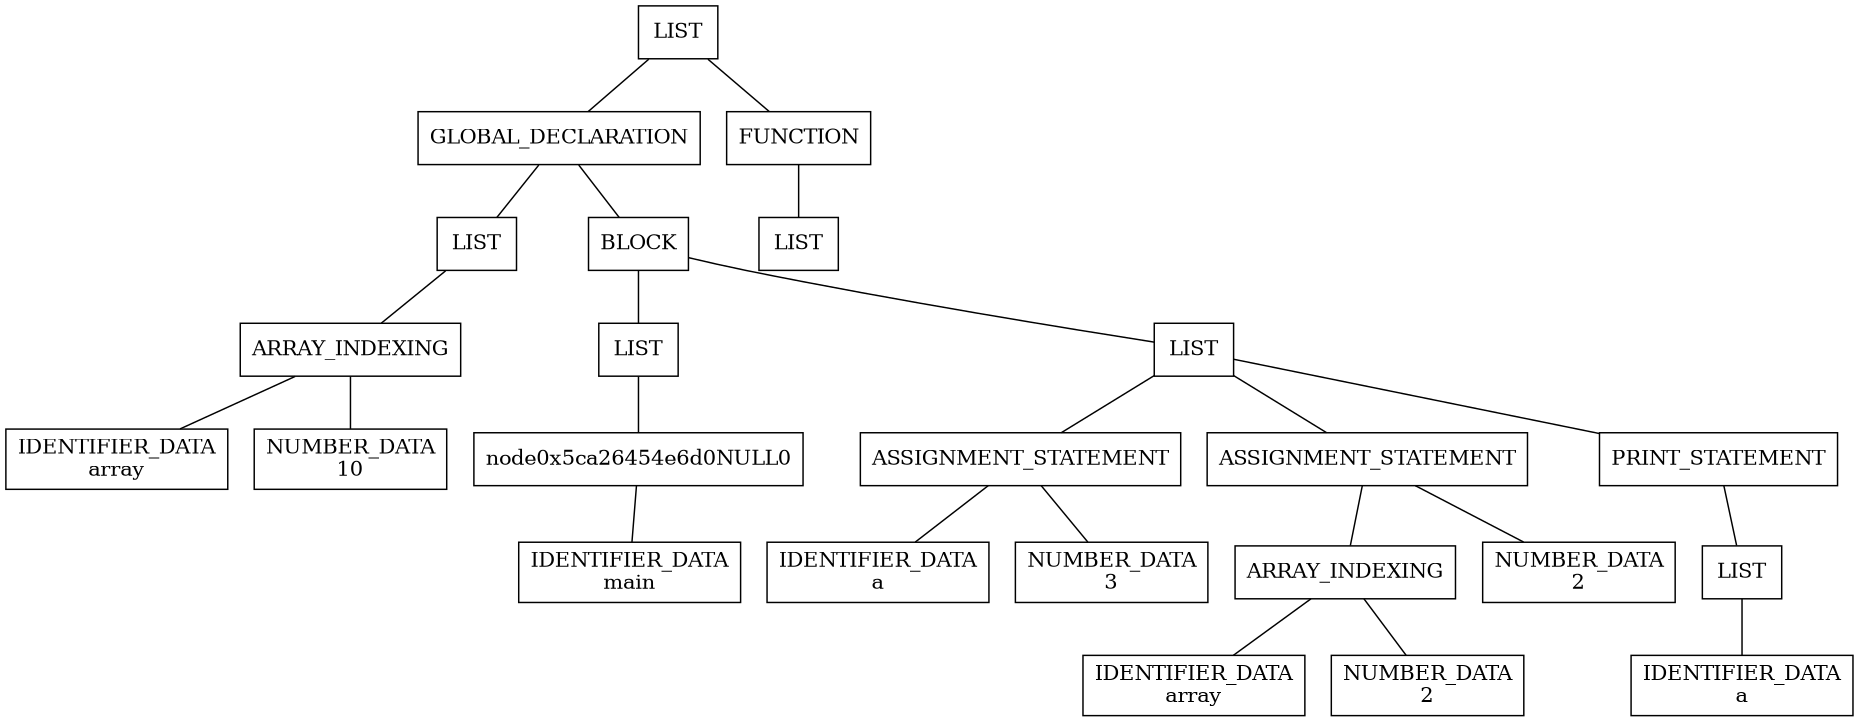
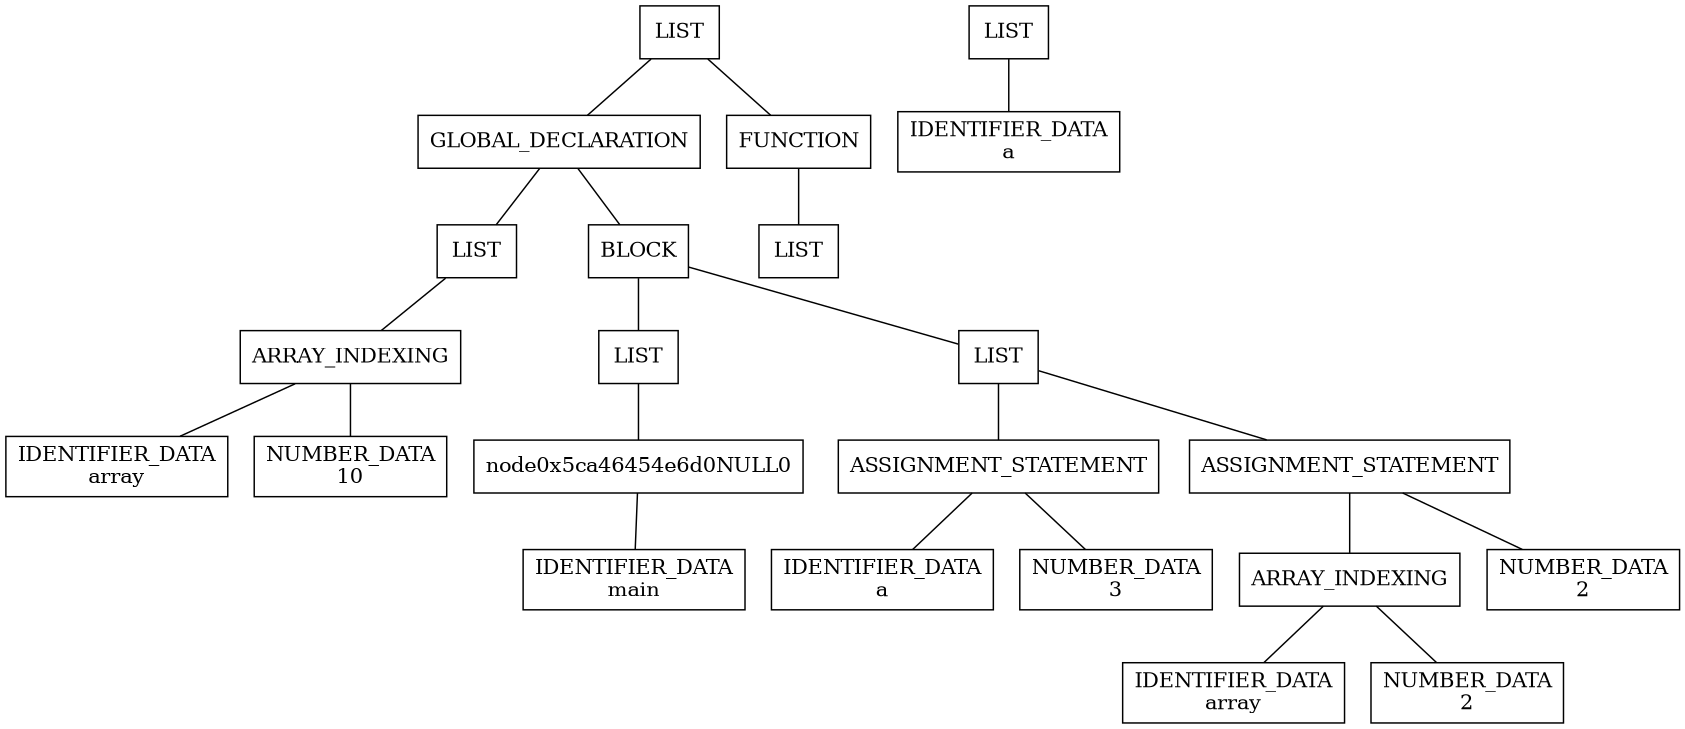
node "node0x5ca26454e6d0NULL0": label "node0x5ca26454e6d0NULL0" -> "node0x5ca46454e6d0NULL0"
node "PRINT_STATEMENT": removed
